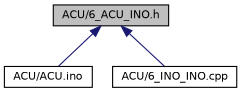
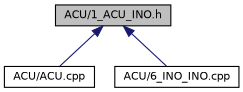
node "ACU/6_ACU_INO.h": label "ACU/6_ACU_INO.h" -> "ACU/1_ACU_INO.h"
node "ACU/ACU.ino": label "ACU/ACU.ino" -> "ACU/ACU.cpp"
